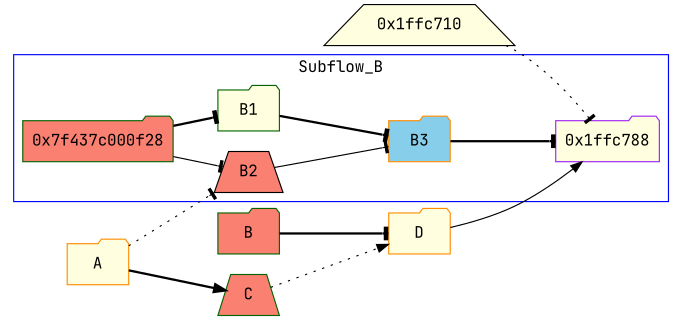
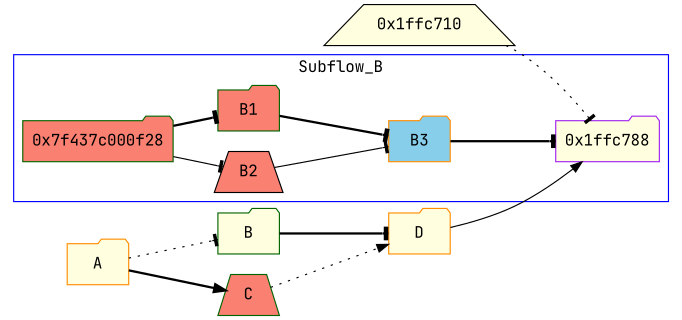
node "B1": fillcolor lightyellow -> salmon
edge "A" -> "B2": now "A" -> "B"
node "B": fillcolor salmon -> lightyellow
